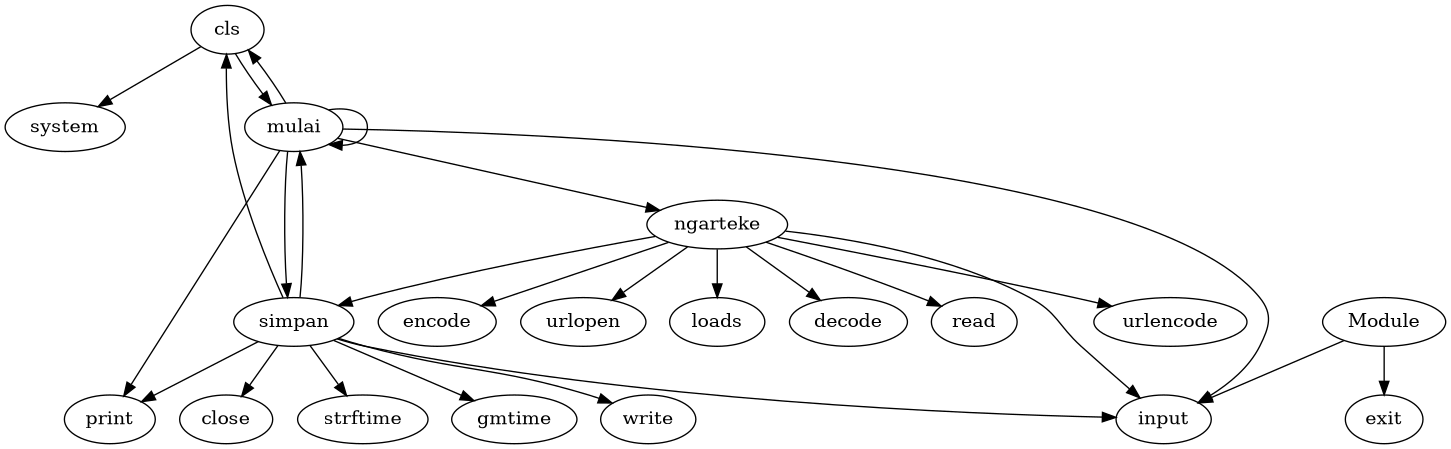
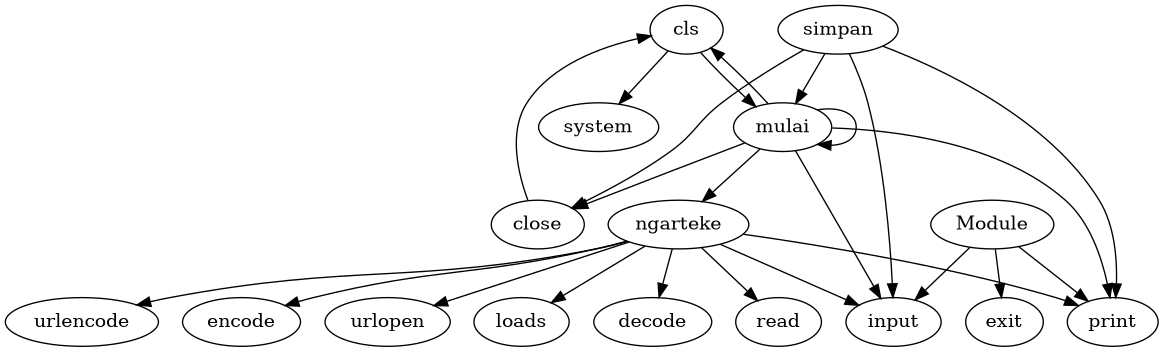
edge "simpan" -> "cls": now "close" -> "cls"
edge "mulai" -> "simpan": now "mulai" -> "close"
edge "ngarteke" -> "simpan": now "ngarteke" -> "print"
edge "Module" -> "print": added
node "strftime": removed
node "gmtime": removed
node "write": removed
